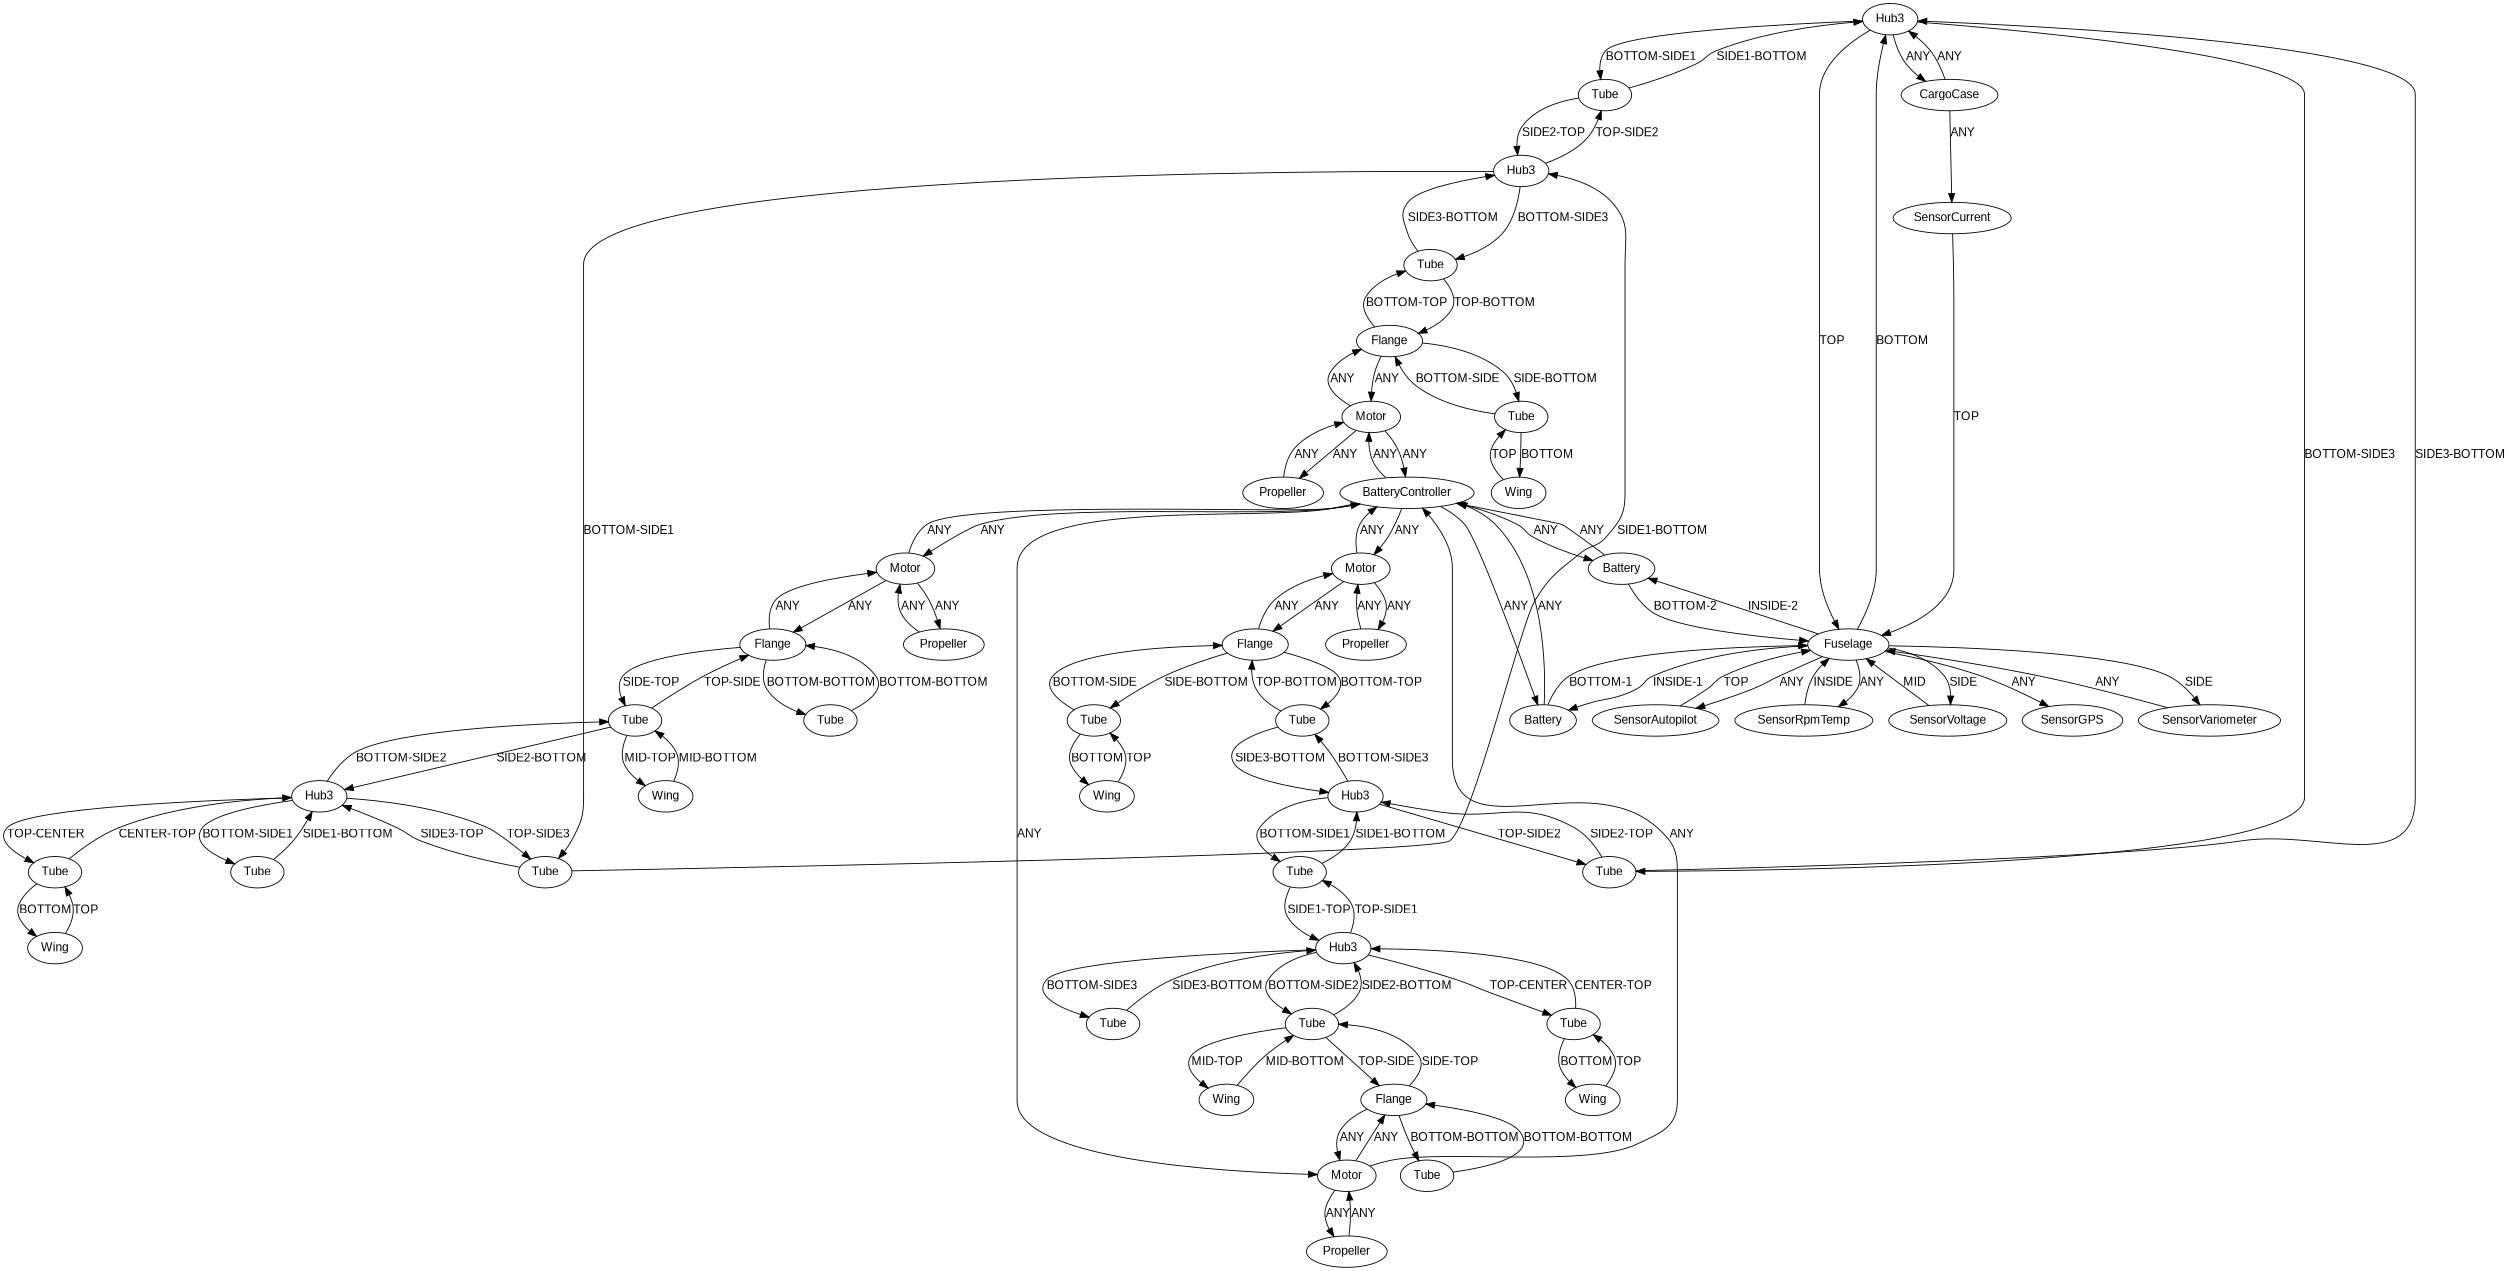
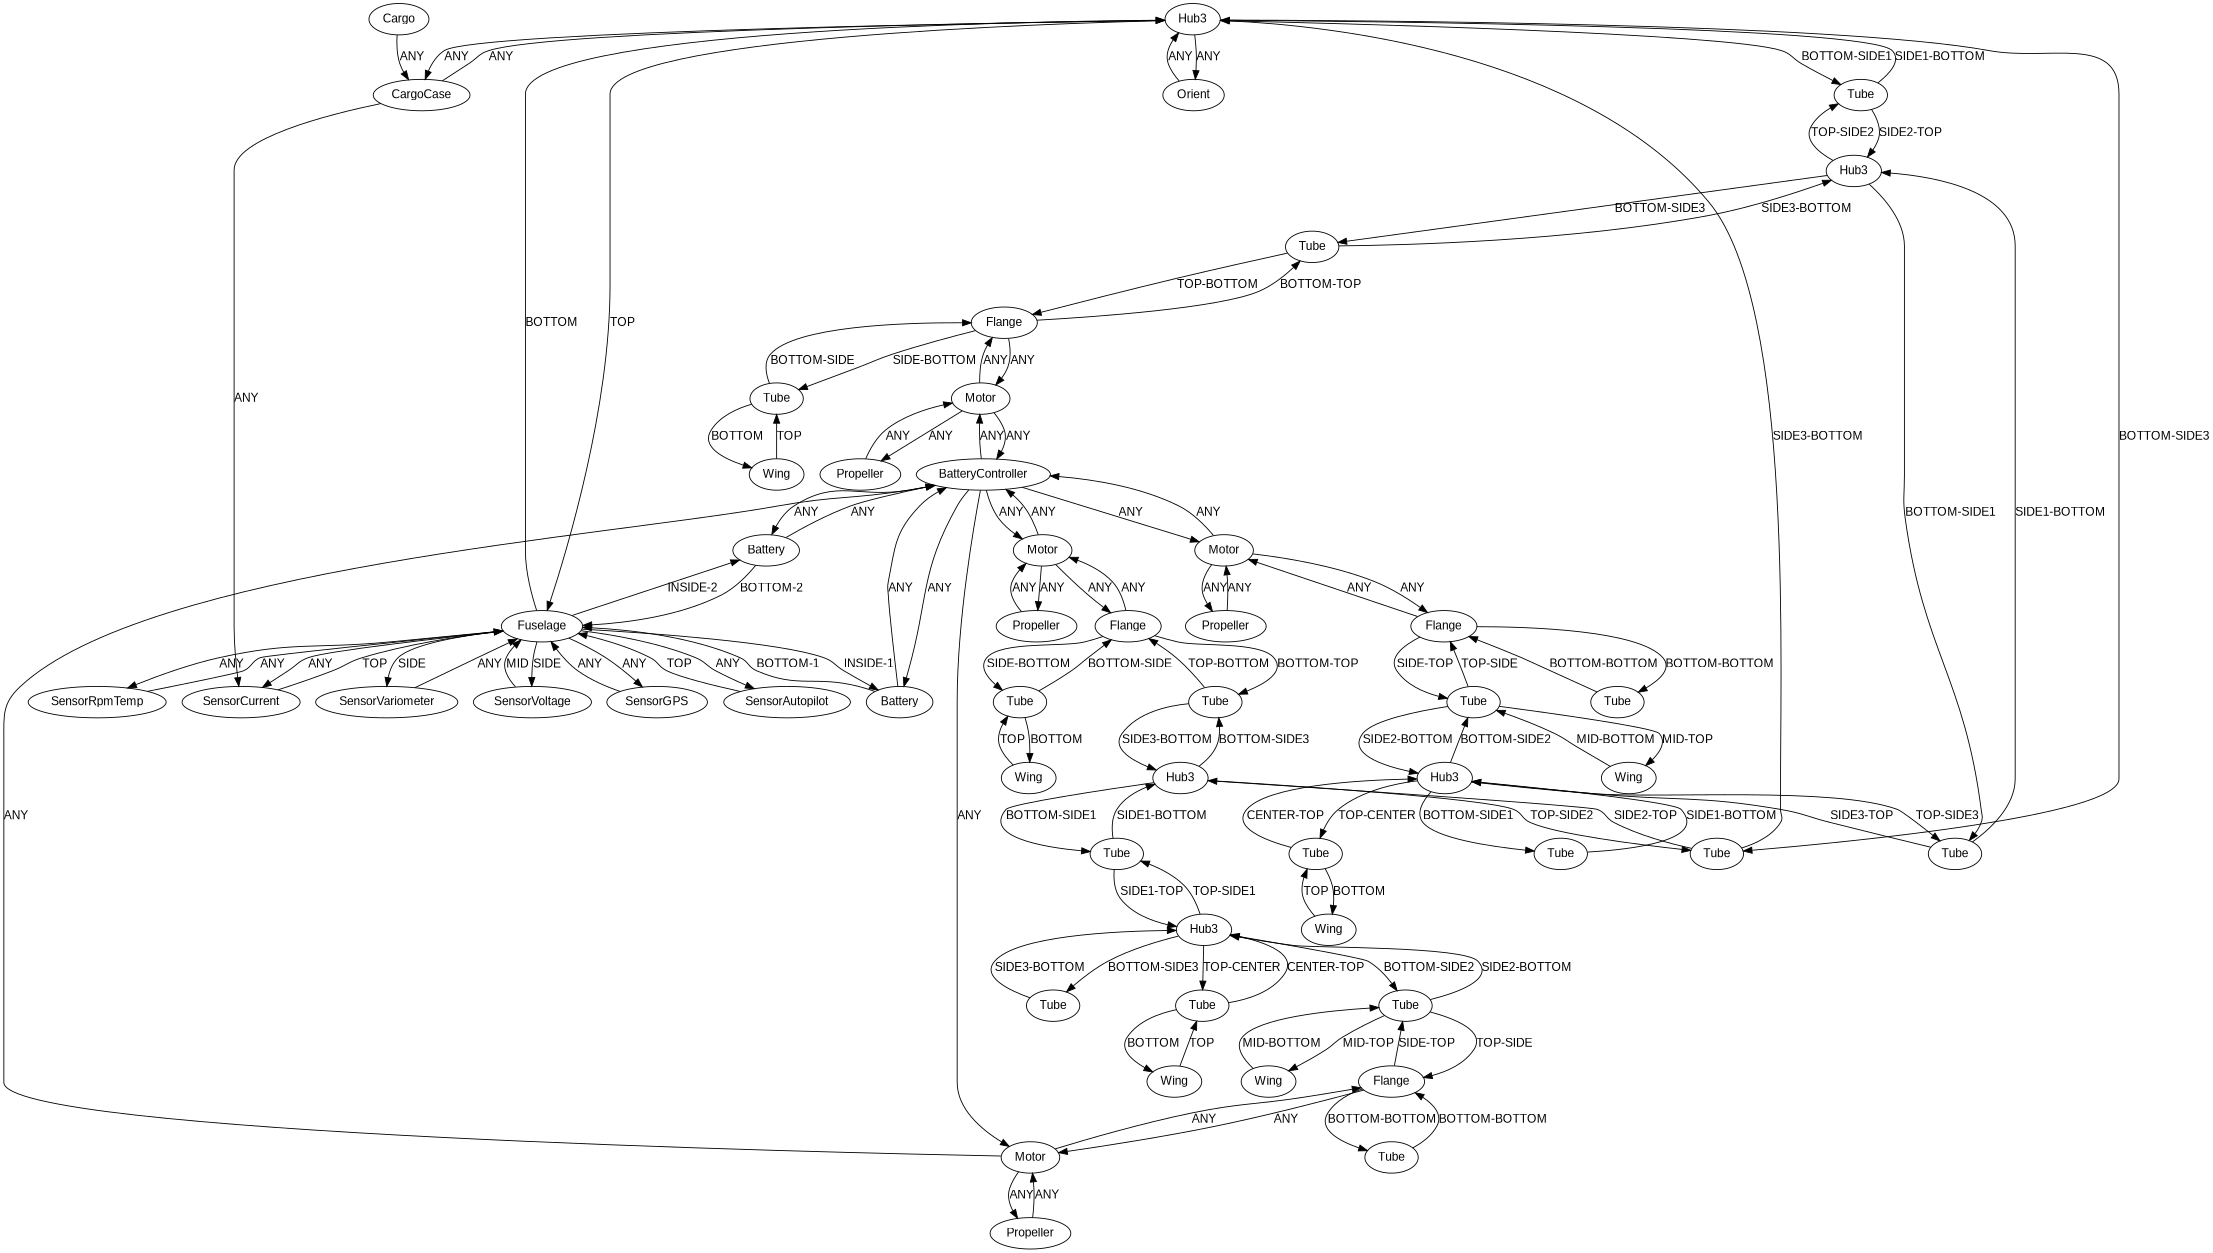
node "Cargo": added
node "Orient": added
edge "Fuselage" -> "SensorCurrent": added, label "ANY"
edge "SensorGPS" -> "Fuselage": added, label "ANY"
edge "SensorRpmTemp" -> "Fuselage": label "INSIDE" -> "ANY"
